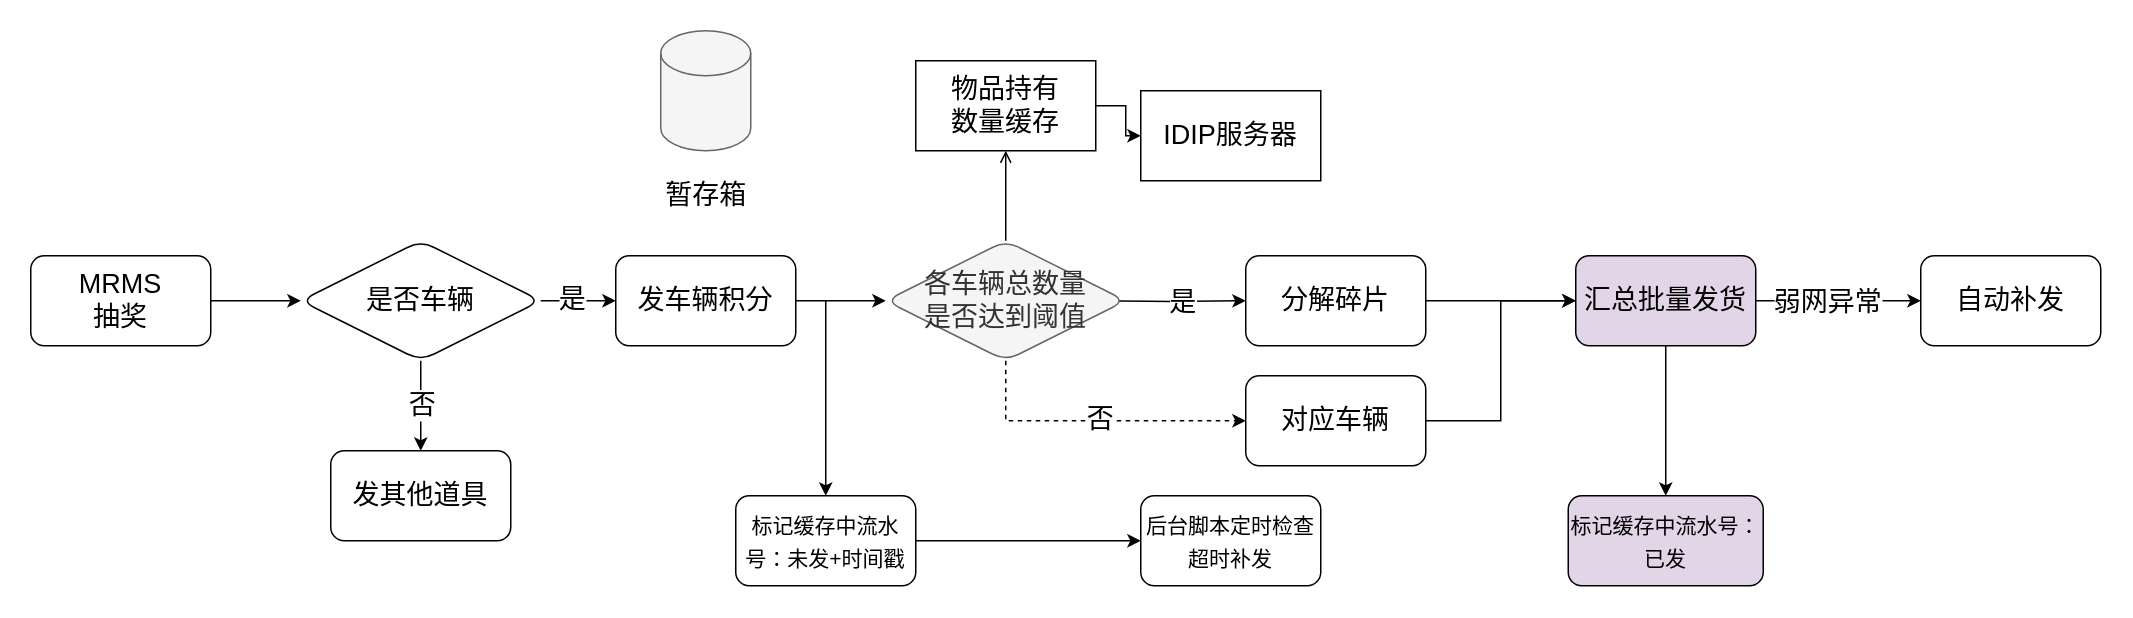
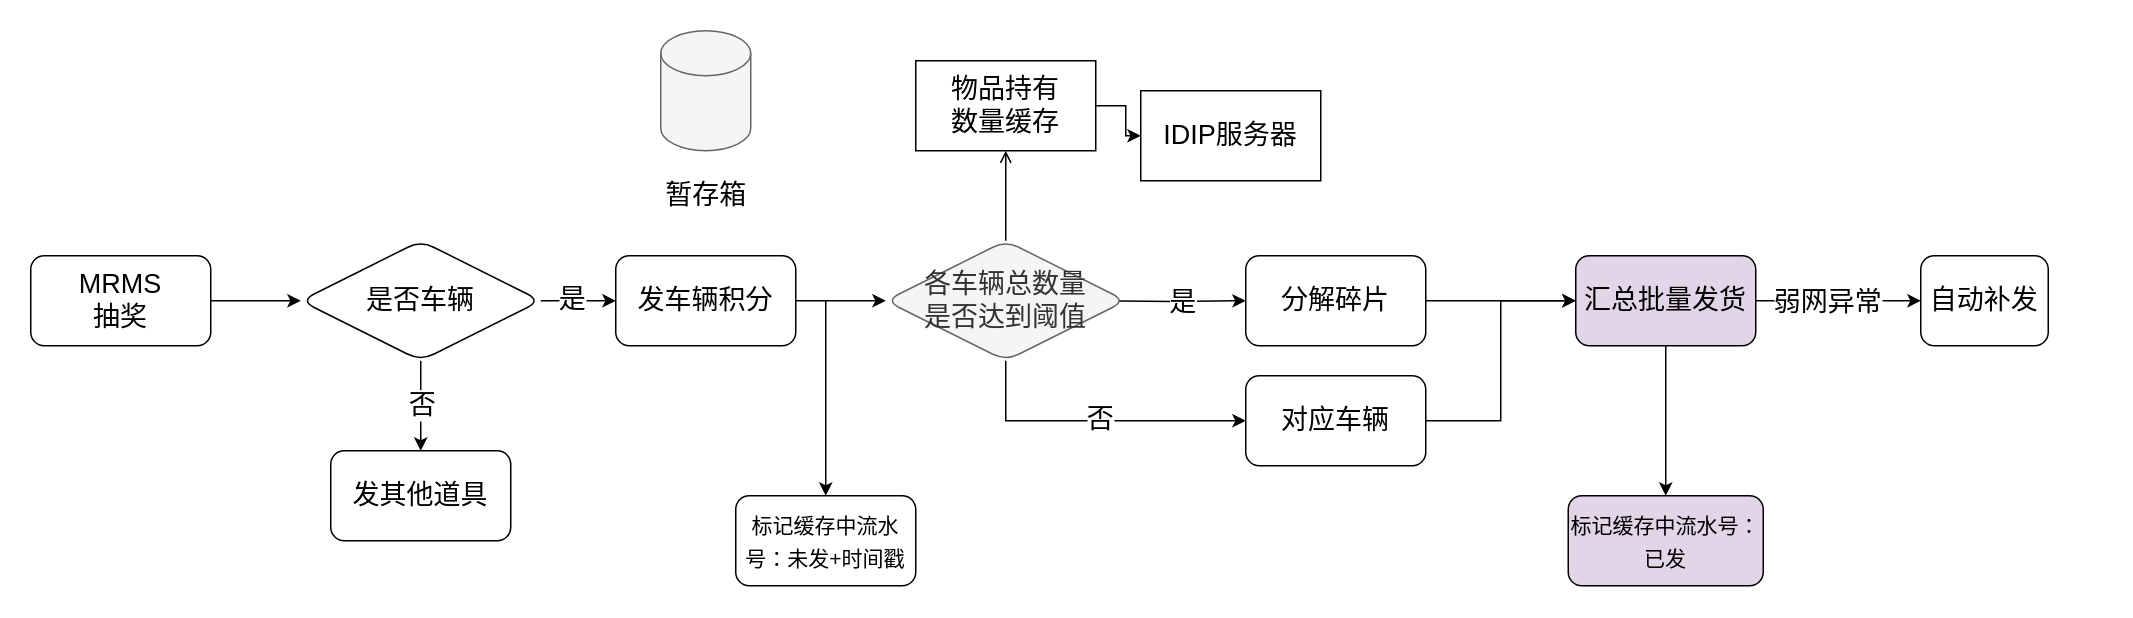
node "自动补发": size 180x90 -> 128x90
edge "各车辆总数量 是否达到阈值" -> "对应车辆": style dashed -> solid
edge "标记缓存中流水号：未发+时间戳" -> "后台脚本定时检查超时补发": removed
node "后台脚本定时检查超时补发": removed
